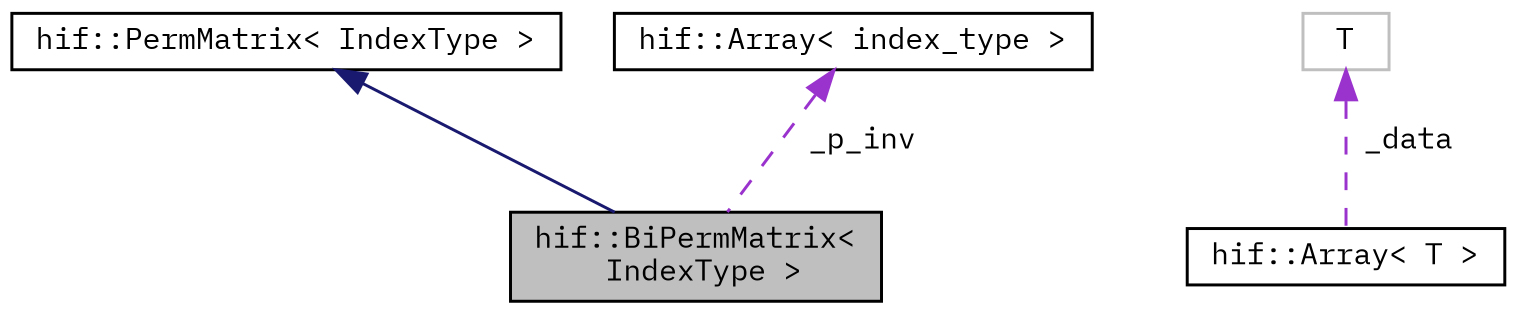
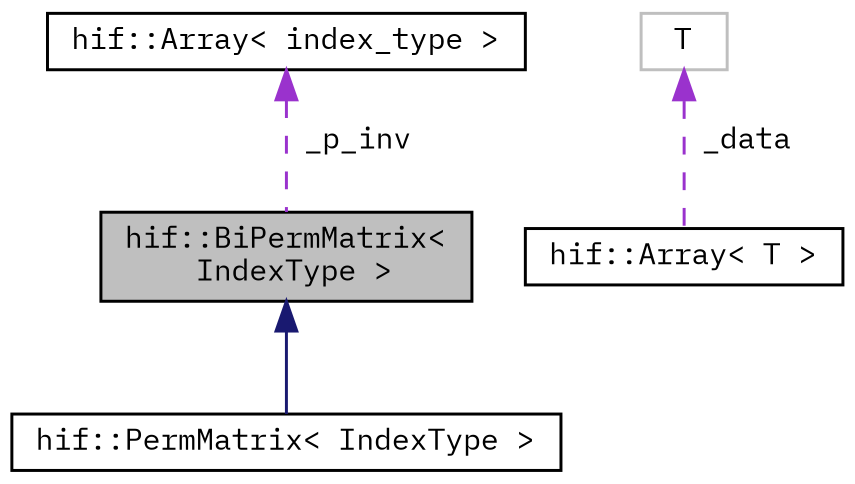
edge "hif::BiPermMatrix< IndexType >" -> "hif::PermMatrix< IndexType >": reversed
